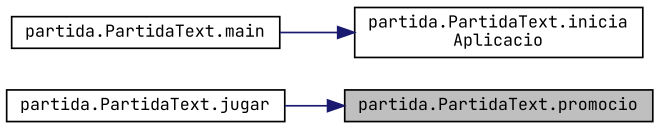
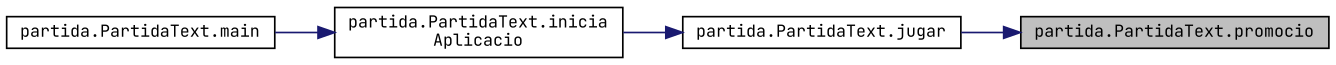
edge "partida.PartidaText.inicia Aplicacio" -> "partida.PartidaText.jugar": added
